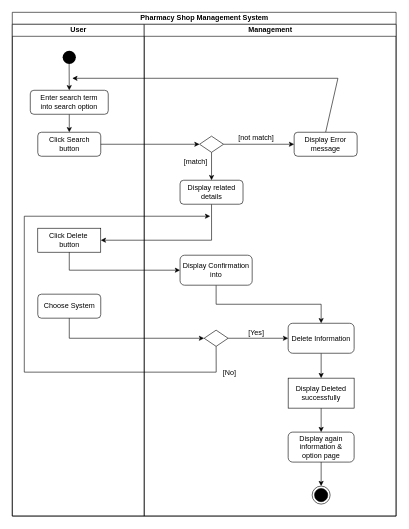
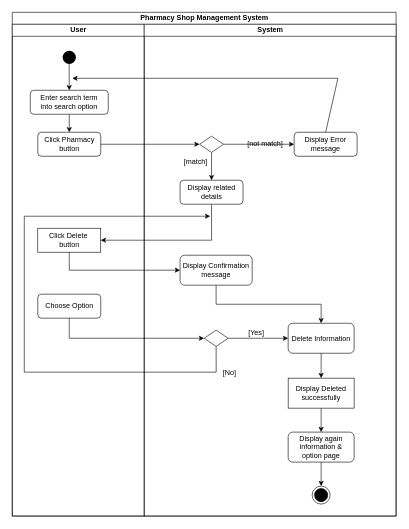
node "Management": label "Management" -> "System"
node "[not match]": moved (256, 138) -> (265, 144)
node "Click Search button": label "Click Search button" -> "Click Pharmacy button"
node "Display Confirmation into": label "Display Confirmation into" -> "Display Confirmation message"
node "Choose System": label "Choose System" -> "Choose Option"
